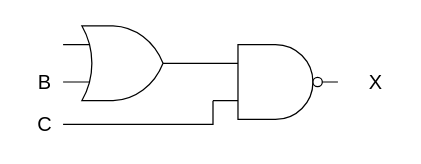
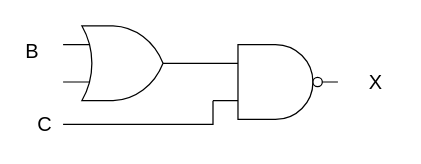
node "B": moved (44, 82) -> (32, 51)
